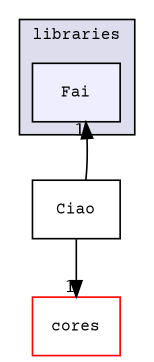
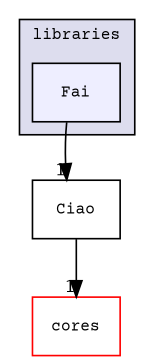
edge "Ciao" -> "Fai": reversed
